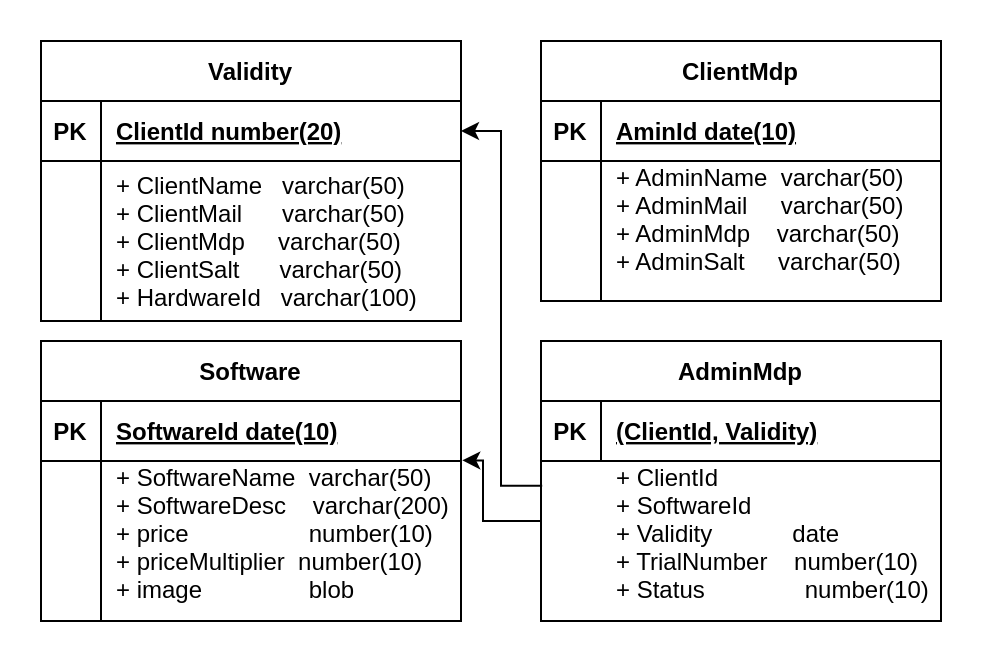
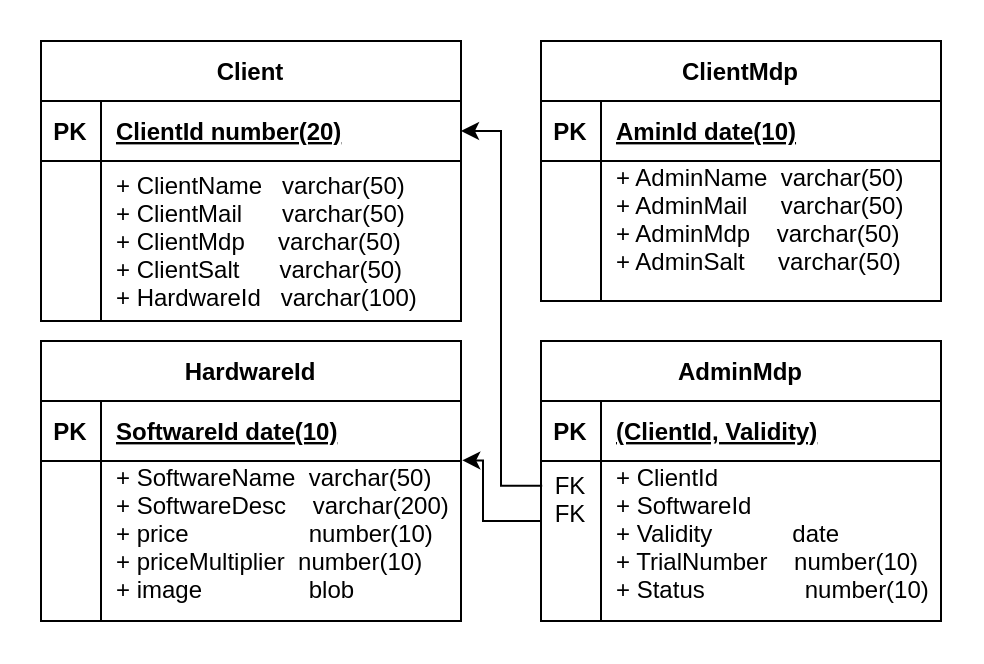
node "Validity": label "Validity" -> "Client"
node "Software": label "Software" -> "HardwareId"
node "FK FK": added
